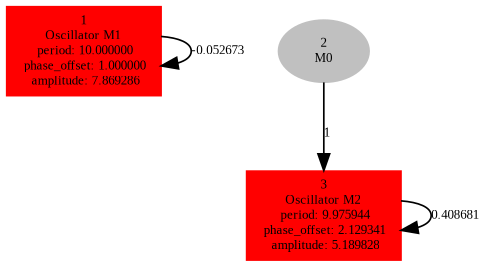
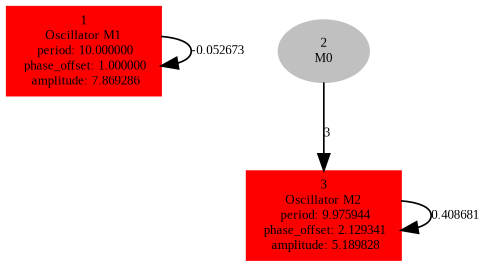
edge "2" -> "3": label "1 " -> "3 "
